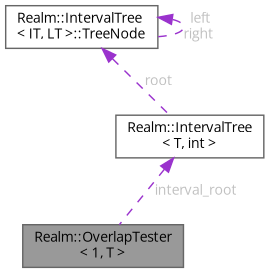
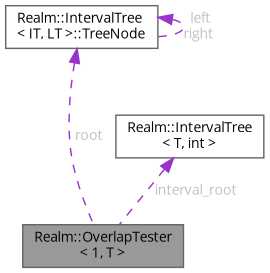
edge "Realm::IntervalTree < T, int >" -> "Realm::IntervalTree < IT, LT >::TreeNode": now "Realm::OverlapTester < 1, T >" -> "Realm::IntervalTree < IT, LT >::TreeNode"
